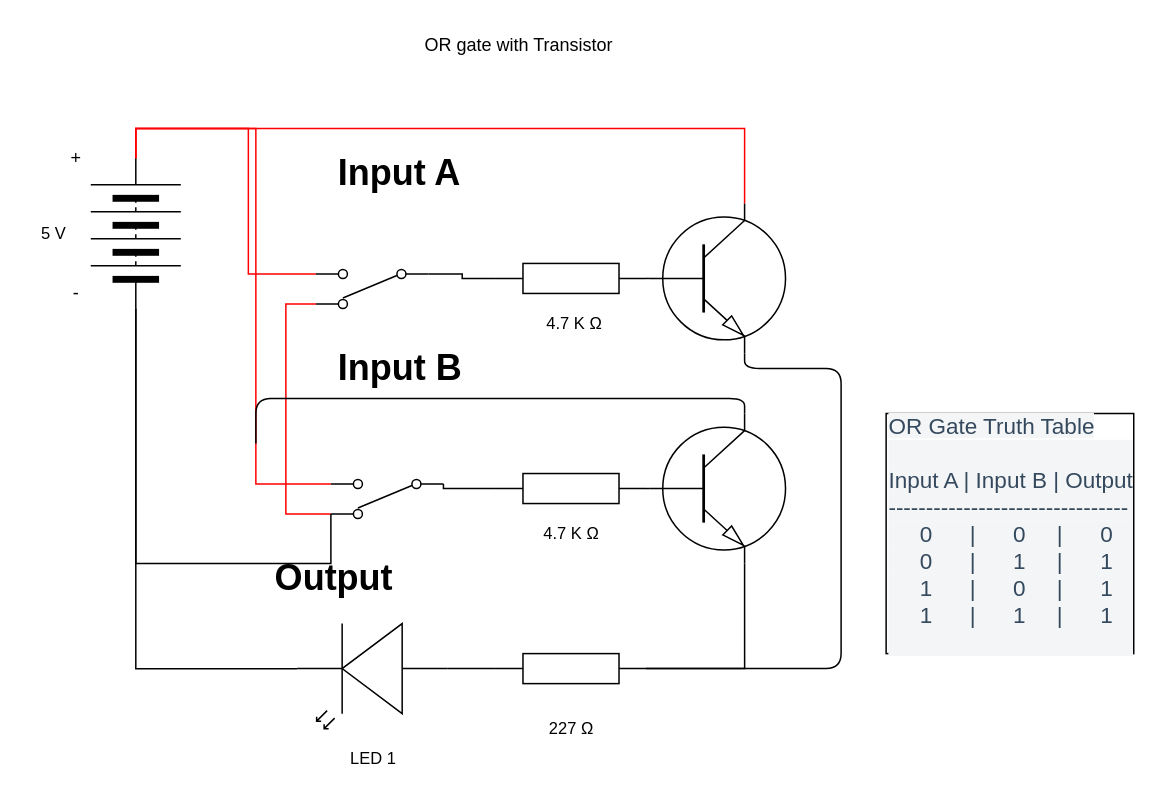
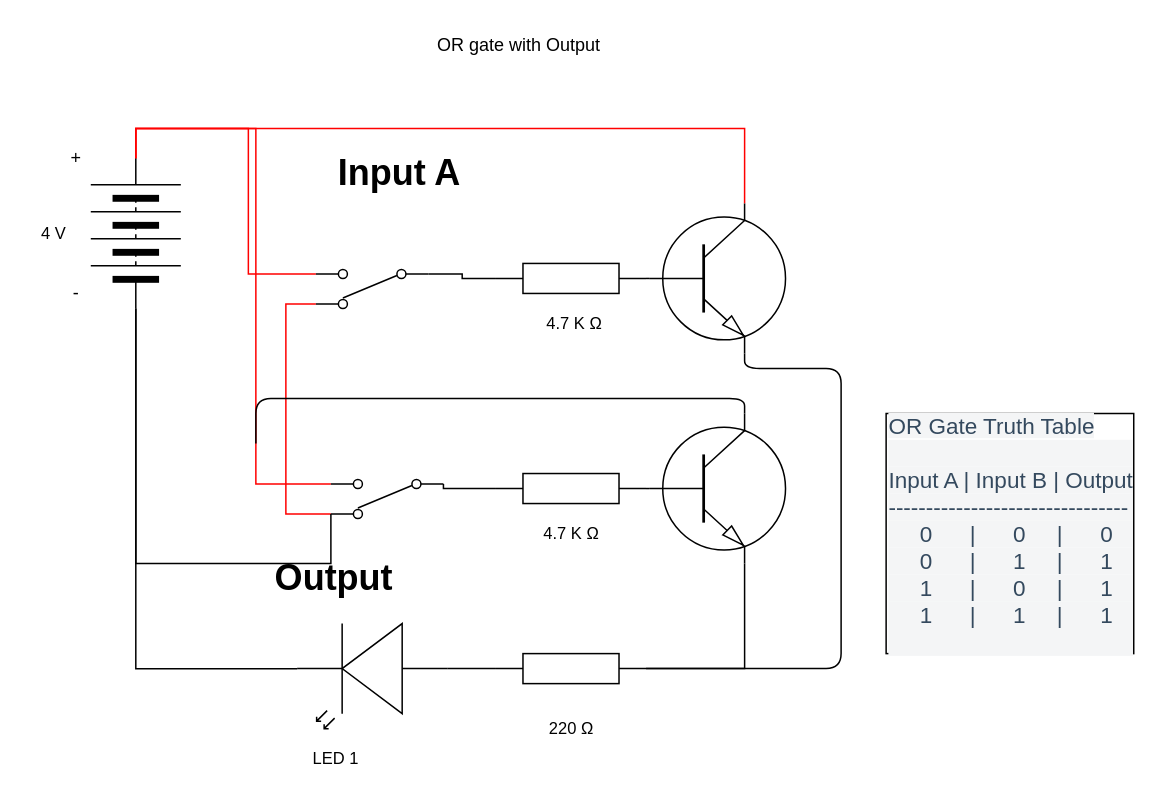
node "OR gate with Transistor": label "OR gate with Transistor" -> "OR gate with Output"
node "5 V": label "5 V" -> "4 V"
node "Input B": removed
node "227 Ω": label "227 Ω" -> "220 Ω"
node "LED 1": moved (372, 758) -> (335, 758)
